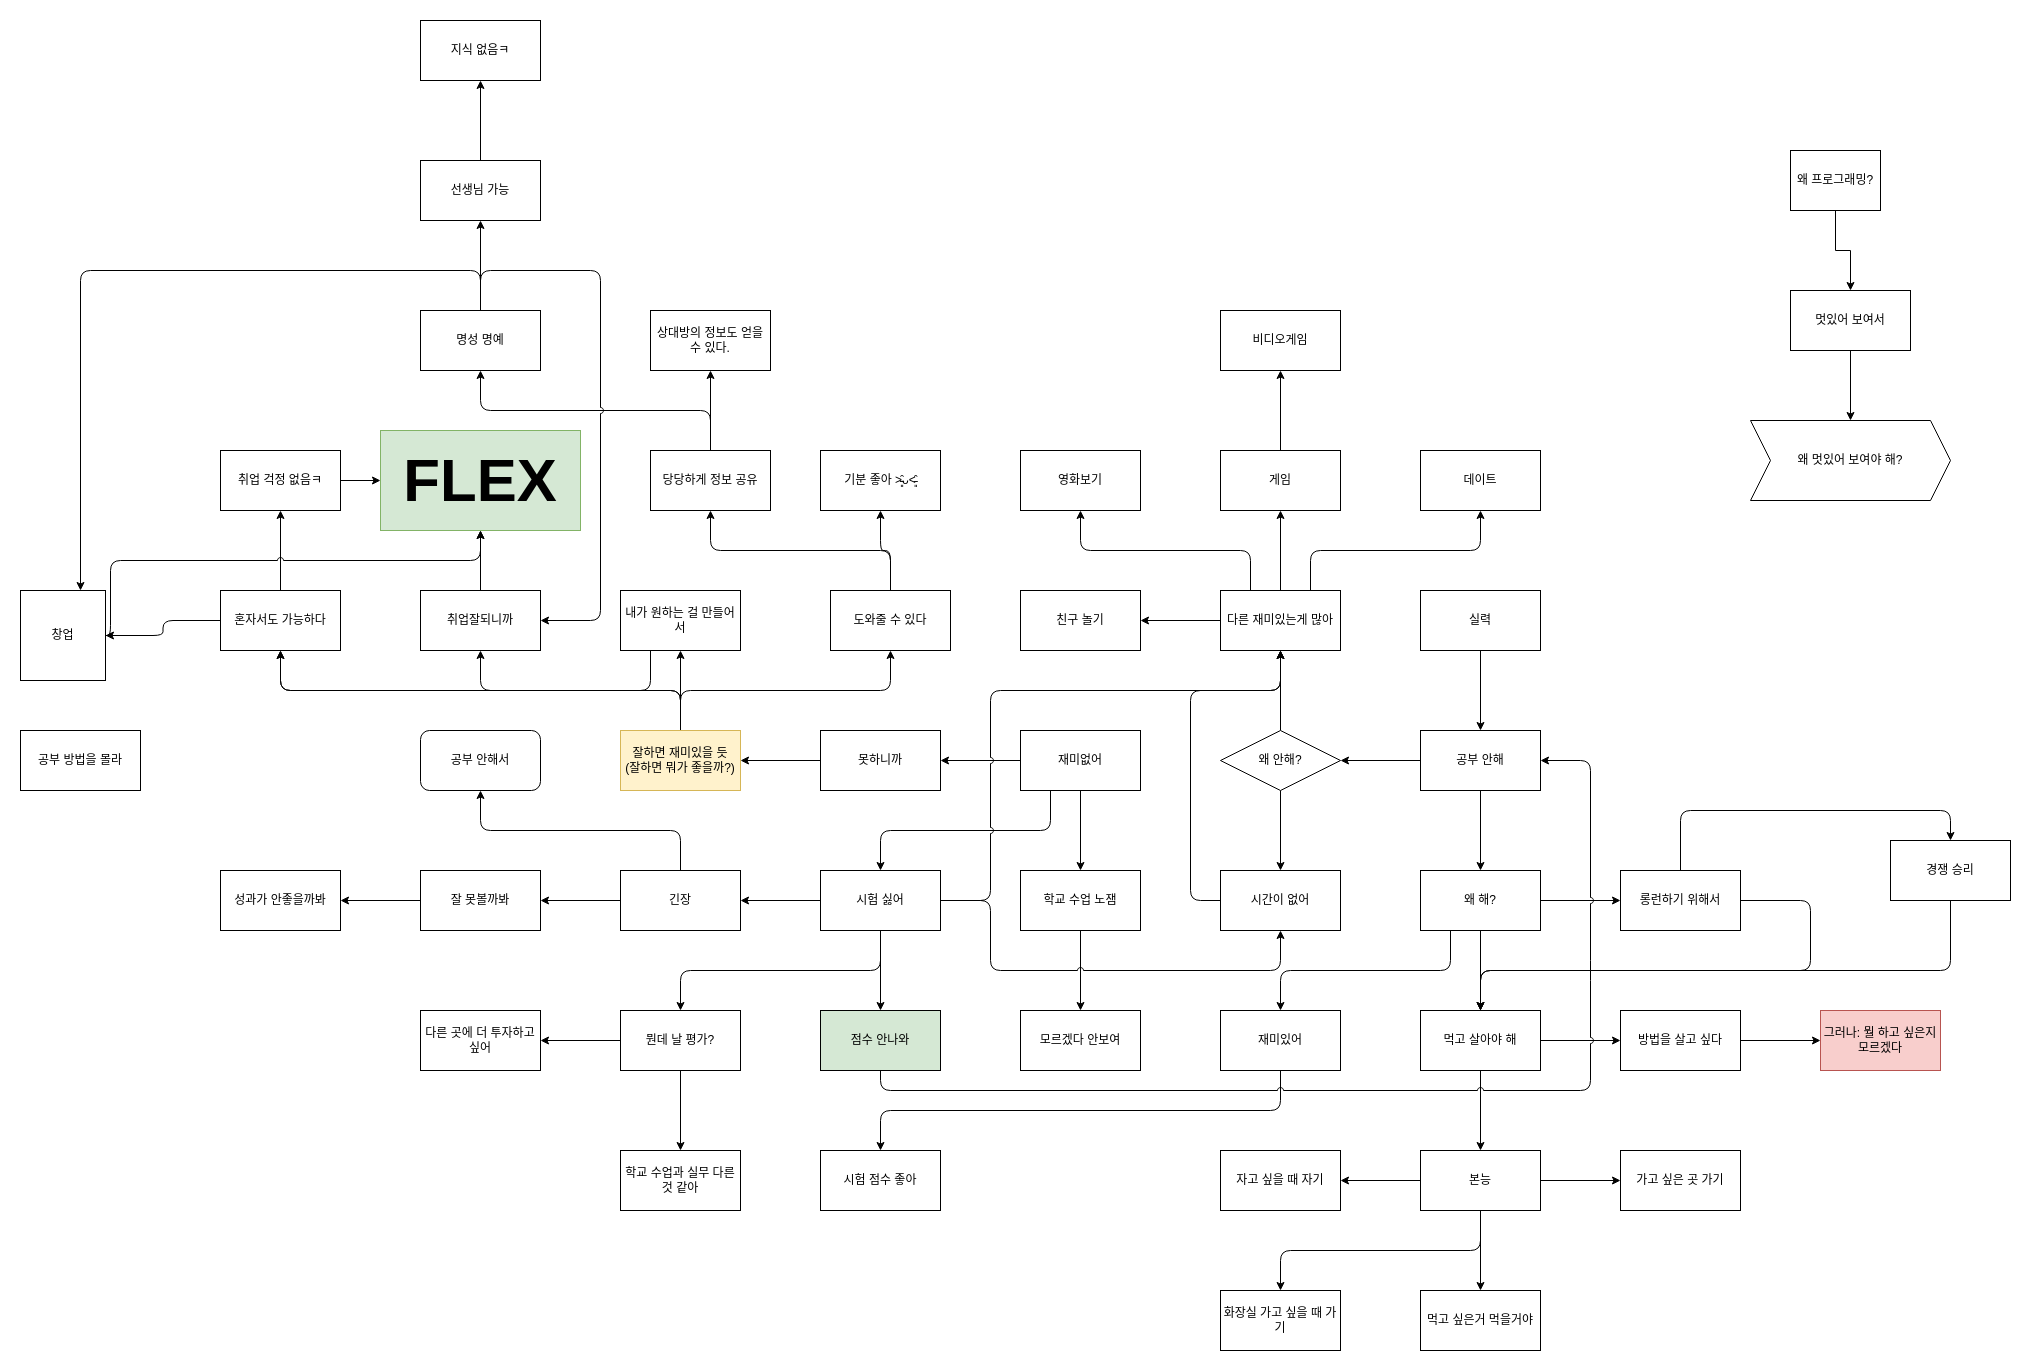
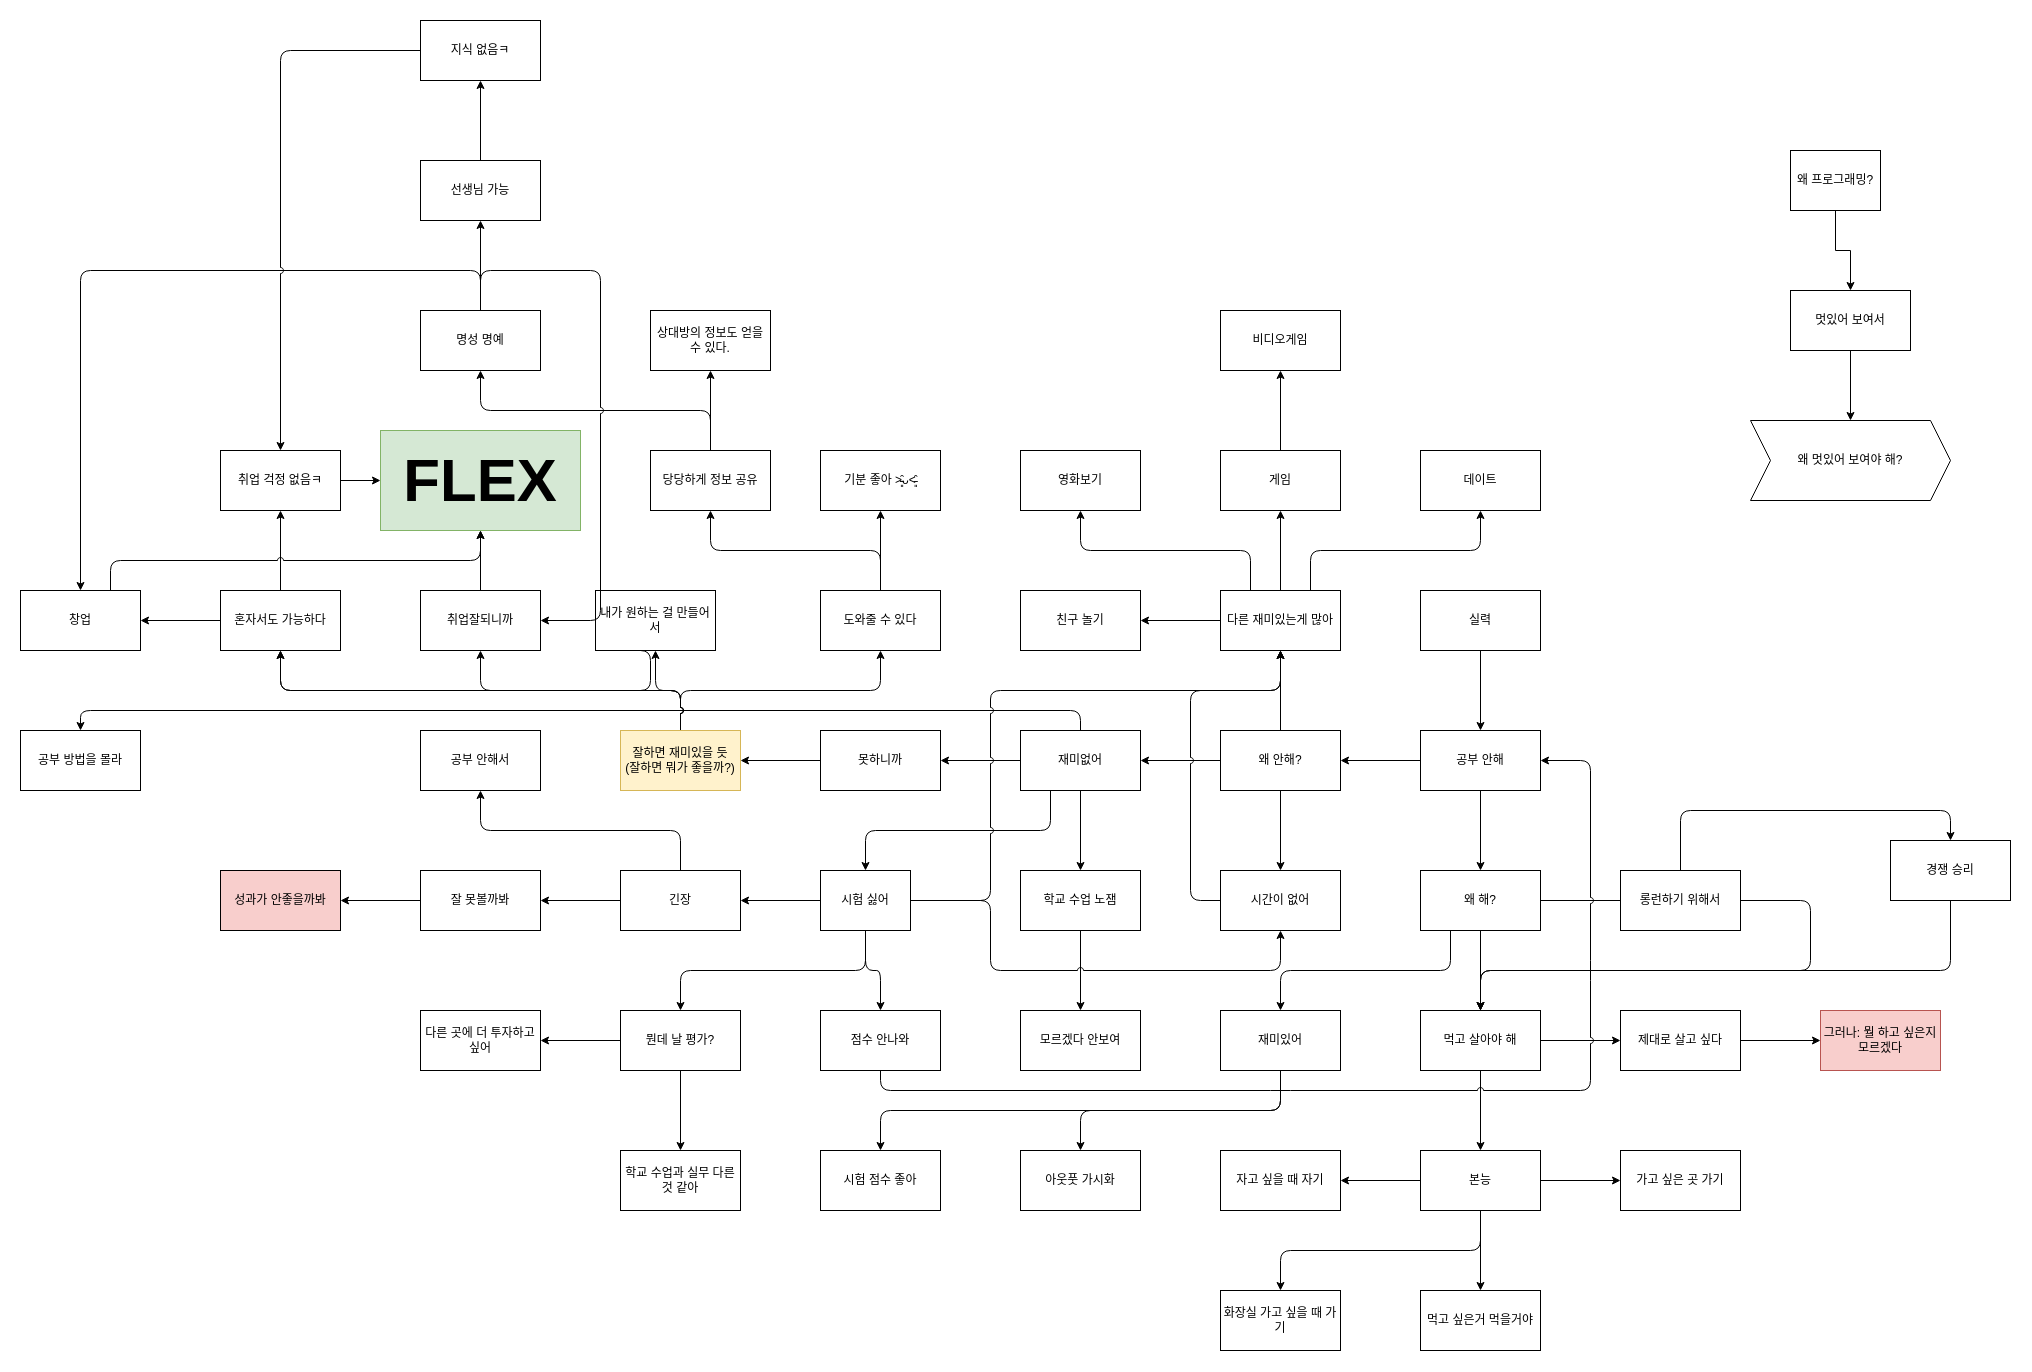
edge "지식 없음ㅋ" -> "취업 걱정 없음ㅋ": added
node "내가 원하는 걸 만들어서": moved (681, 621) -> (656, 621)
node "도와줄 수 있다": moved (891, 621) -> (881, 621)
node "창업": size 85x90 -> 120x60
edge "재미없어" -> "공부 방법을 몰라": added
node "공부 안해서": shape rounded rectangle -> rectangle
edge "왜 안해?" -> "재미없어": added
node "왜 안해?": shape diamond -> rectangle
node "성과가 안좋을까봐": fillcolor #ffffff -> #f8cecc
node "시험 싫어": size 120x60 -> 90x60
edge "왜 해?" -> "롱런하기 위해서": arrowhead classic -> none
node "점수 안나와": fillcolor #d5e8d4 -> #ffffff
node "방법을 살고 싶다": label "방법을 살고 싶다" -> "제대로 살고 싶다"
edge "재미있어" -> "아웃풋 가시화": added
node "아웃풋 가시화": added
